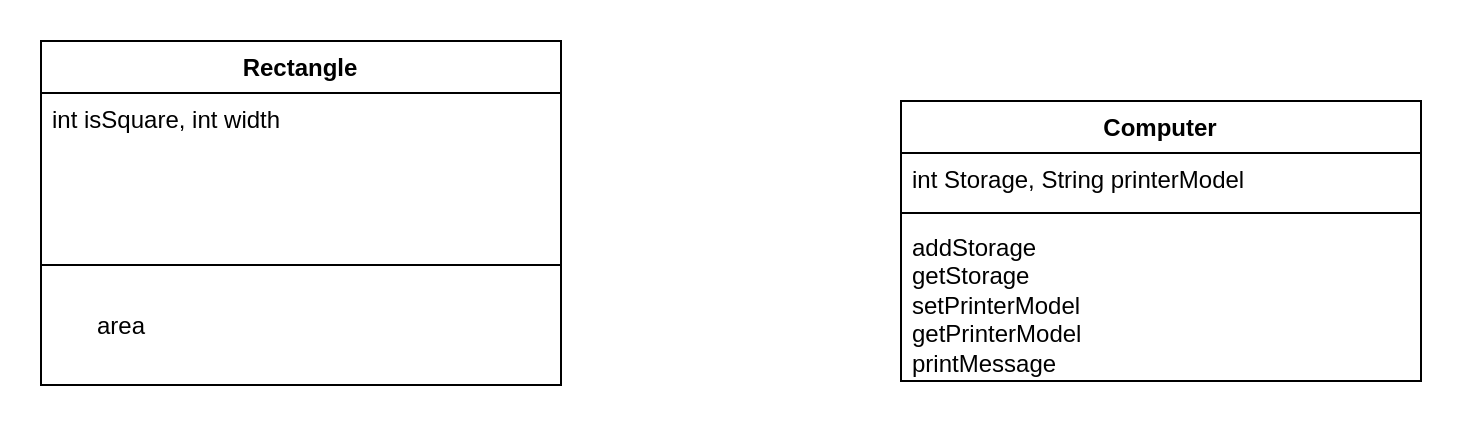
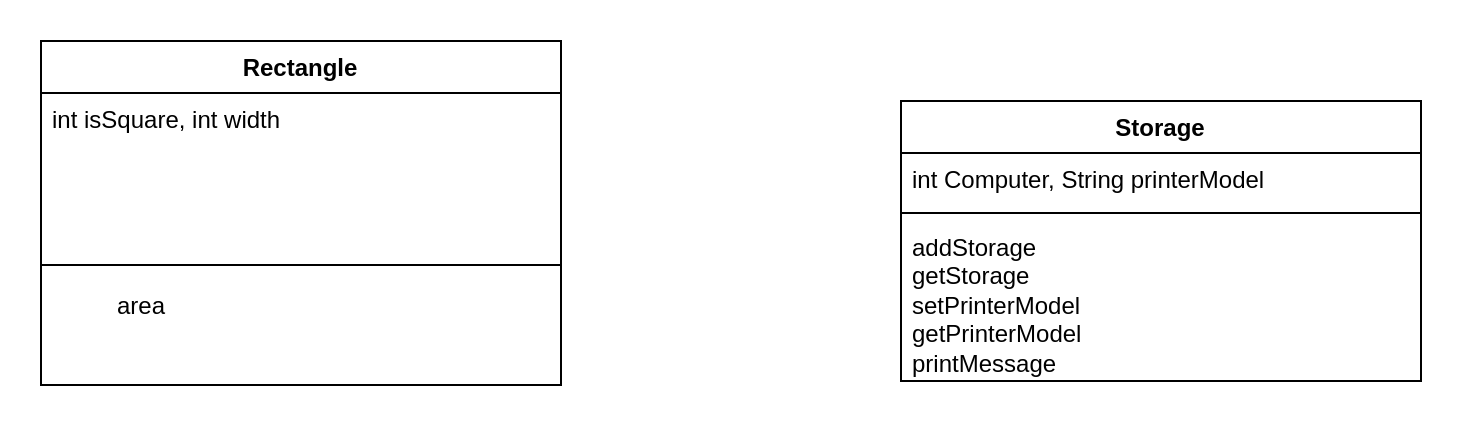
node "Computer": label "Computer" -> "Storage"
node "int Storage, String printerModel": label "int Storage, String printerModel" -> "int Computer, String printerModel"
node "area": moved (121, 327) -> (141, 307)
